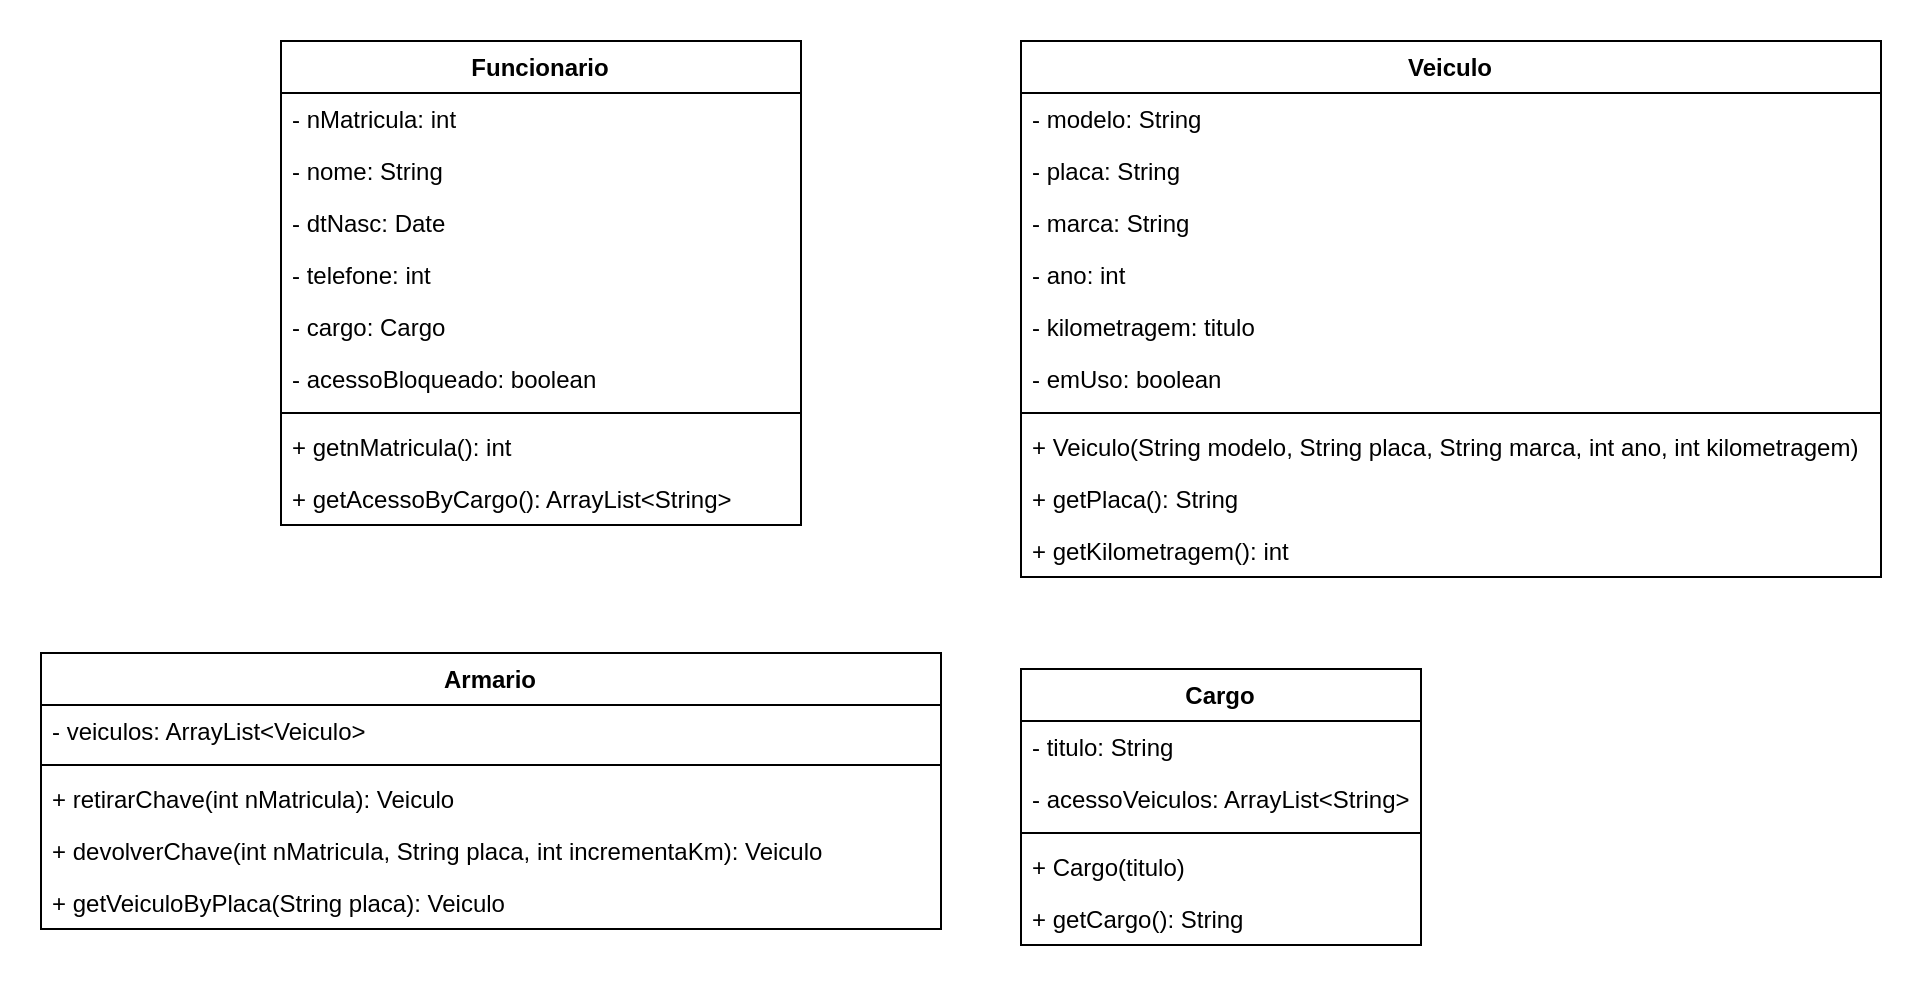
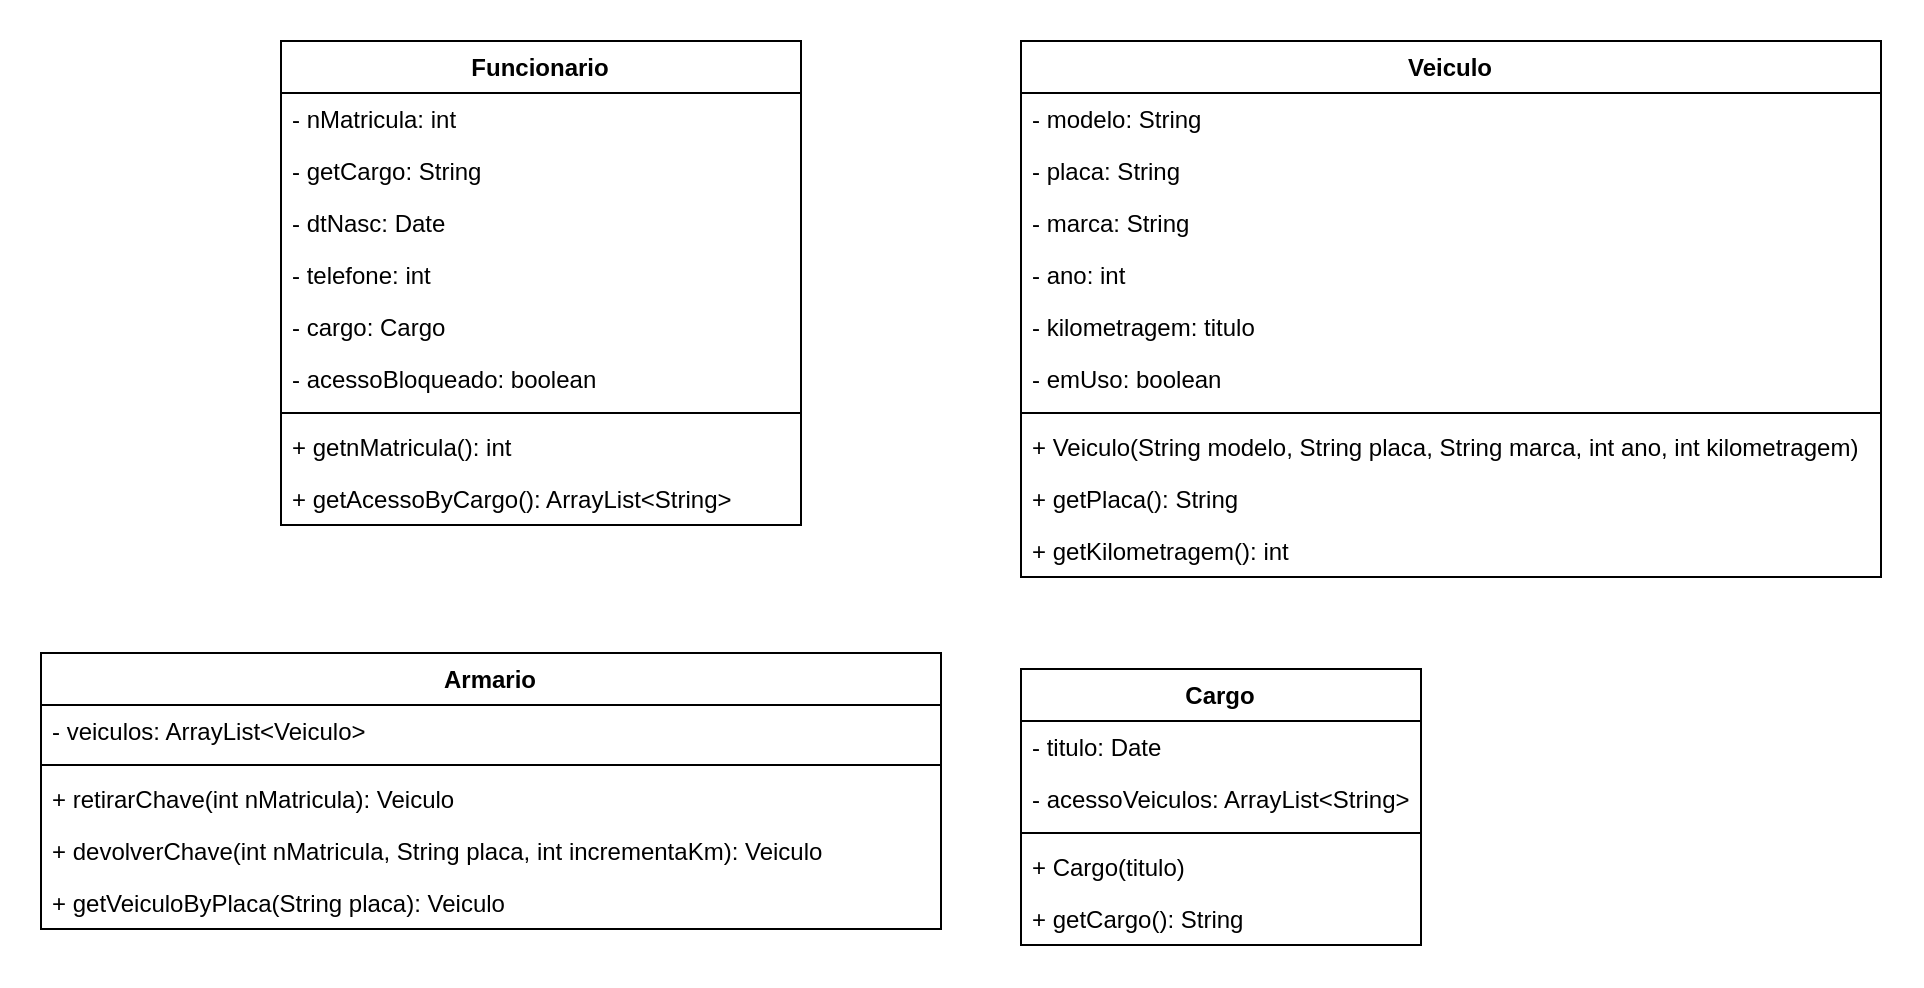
node "- nome: String": label "- nome: String" -> "- getCargo: String"
node "- titulo: String": label "- titulo: String" -> "- titulo: Date"
